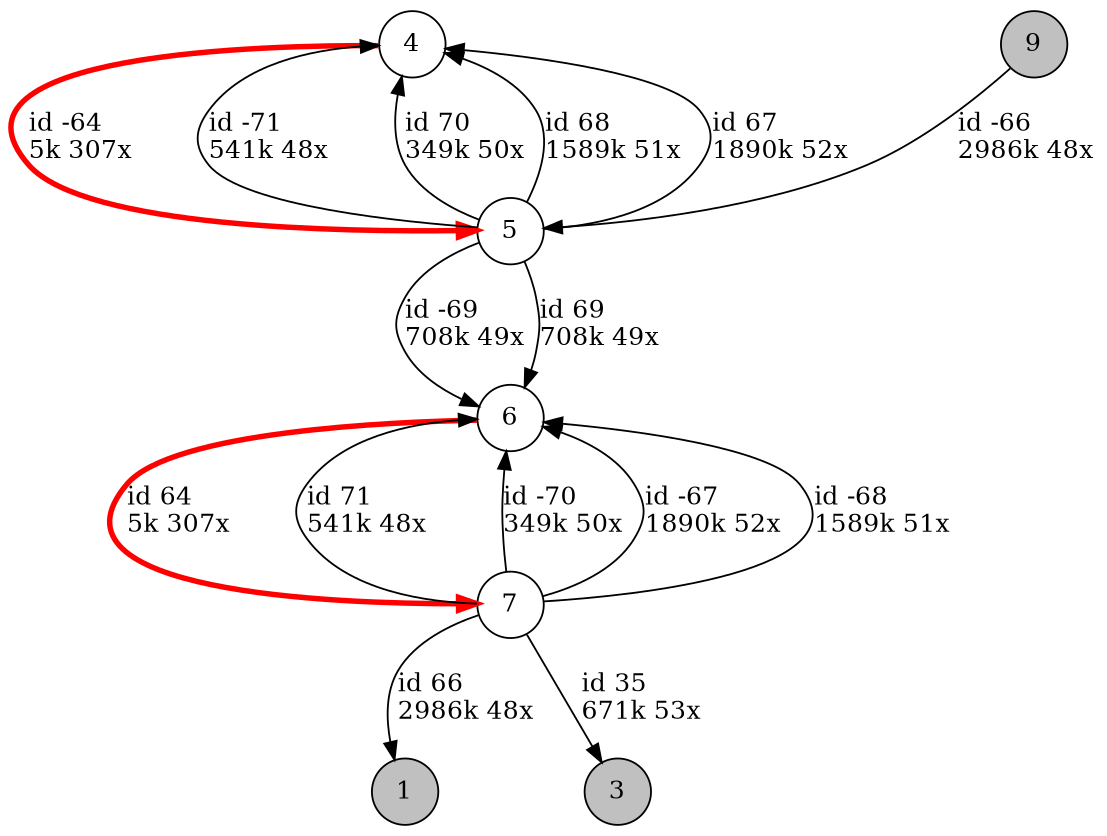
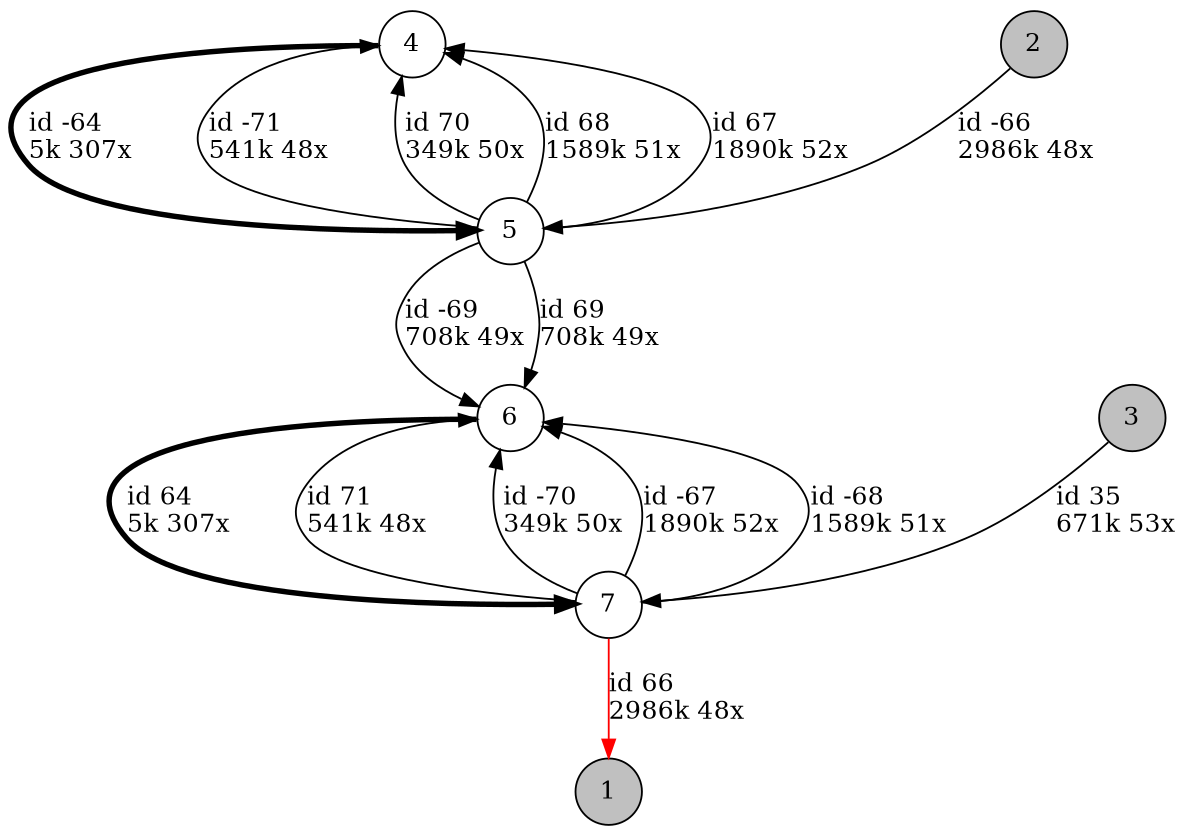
node "9": label "9" -> "2"
edge "4" -> "5": color red -> black
edge "6" -> "7": color red -> black
edge "7" -> "1": color black -> red
edge "7" -> "3": reversed
